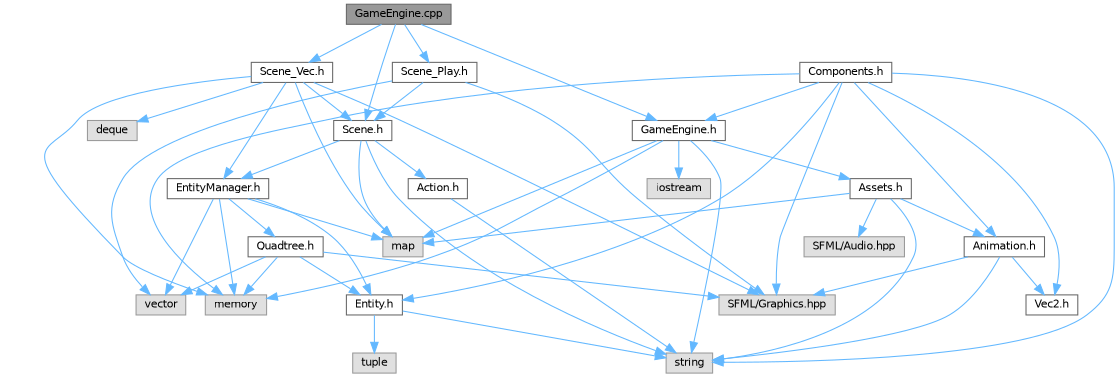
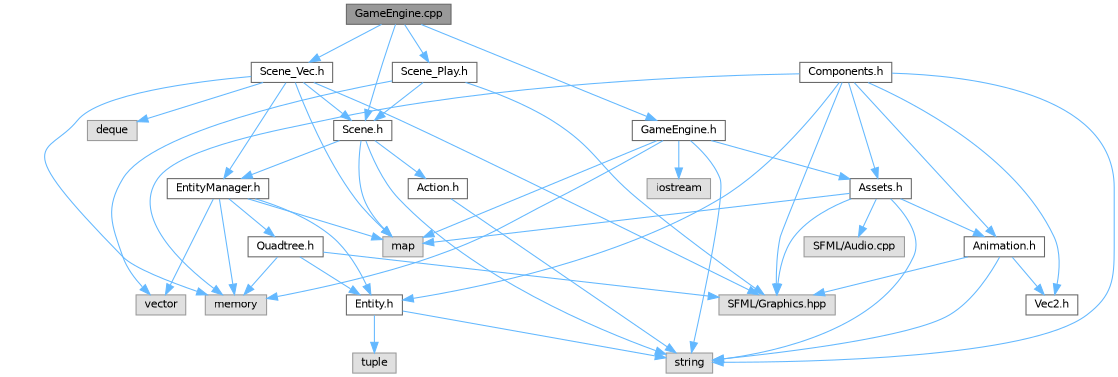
edge "Components.h" -> "GameEngine.h": now "Components.h" -> "Assets.h"
edge "Assets.h" -> "SFML/Graphics.hpp": added
node "SFML/Audio.hpp": label "SFML/Audio.hpp" -> "SFML/Audio.cpp"
edge "Quadtree.h" -> "vector": removed
